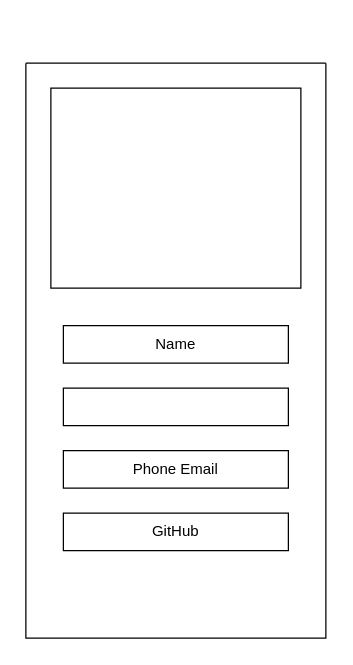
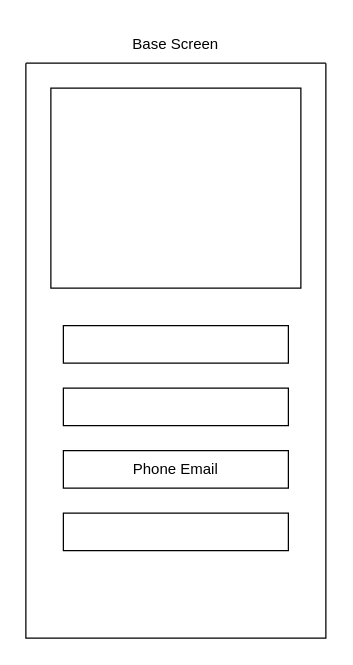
node "Base Screen": added
node "Name": removed
node "GitHub": removed
